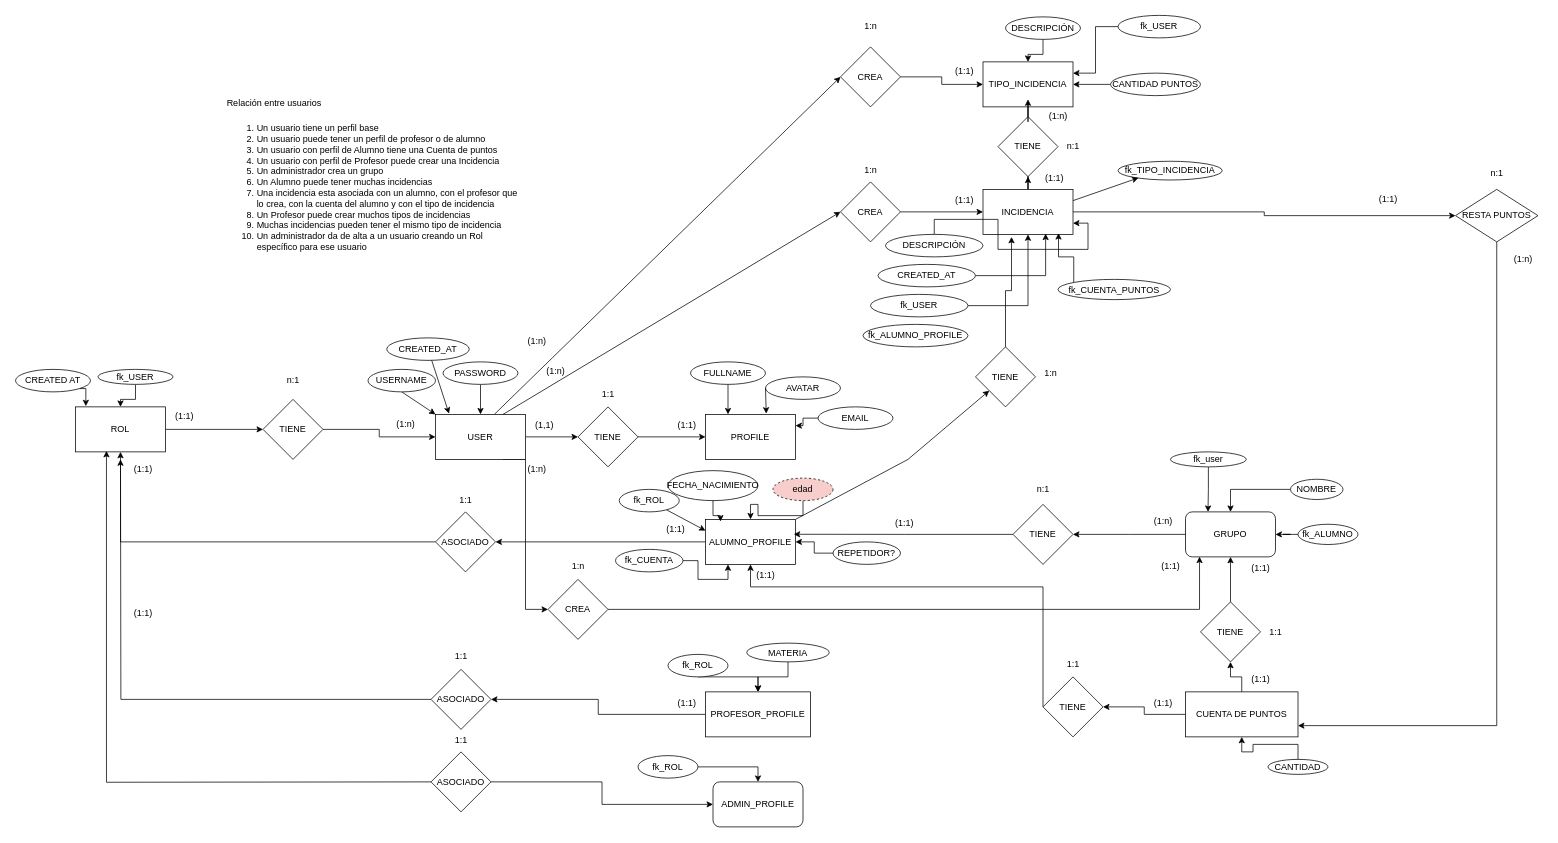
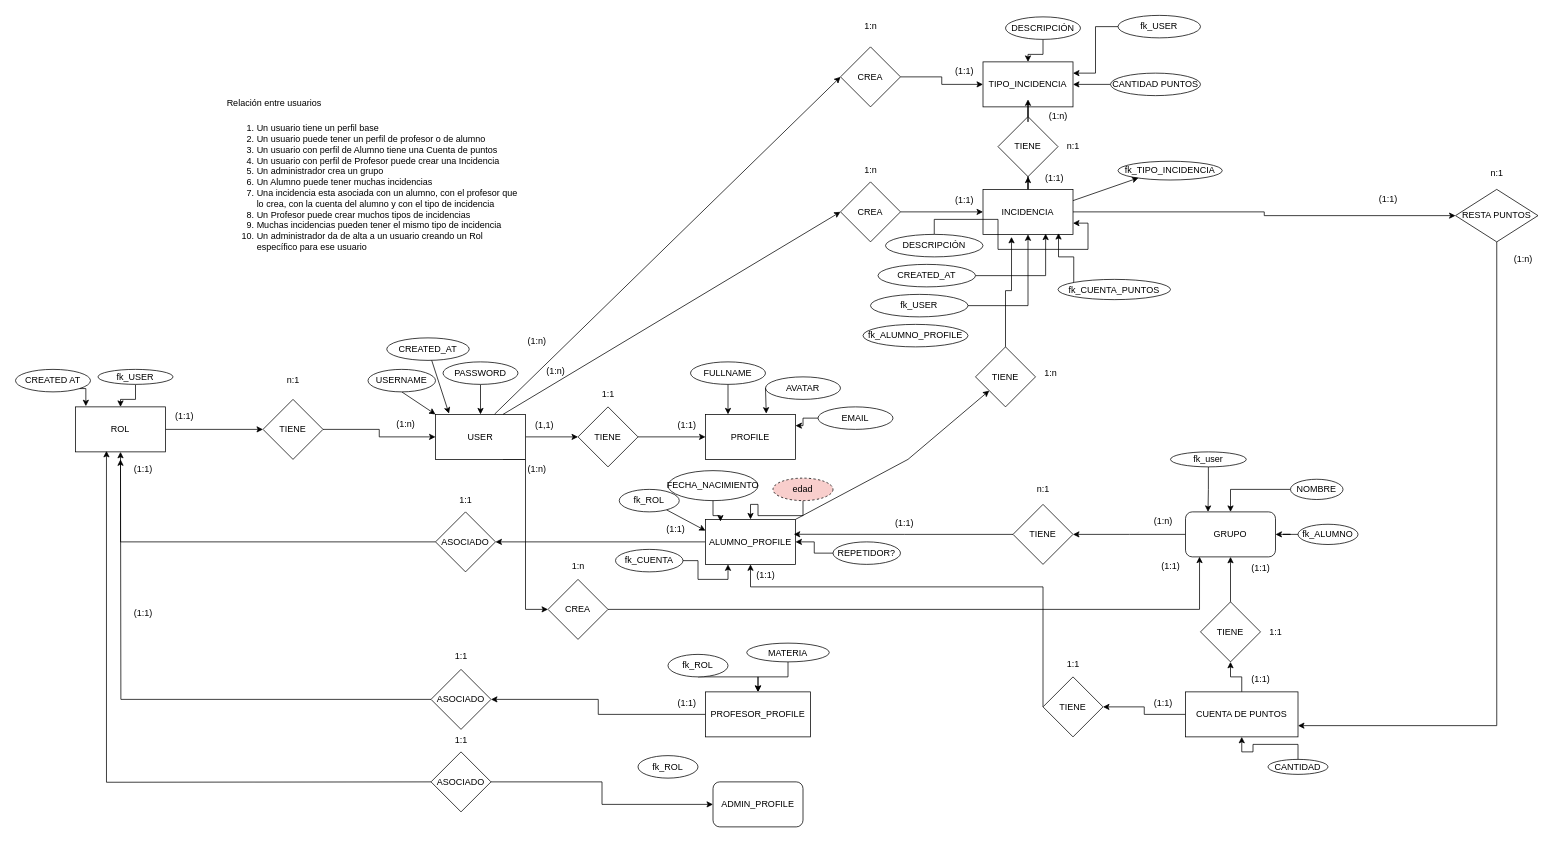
edge "fk_ROL" -> "ADMIN_PROFILE": removed
